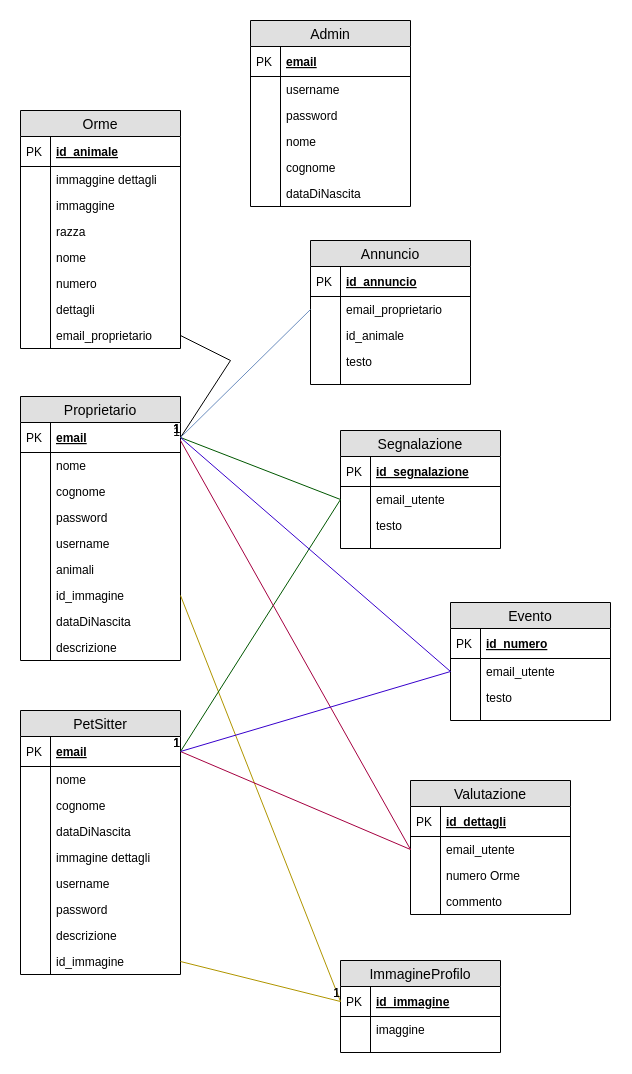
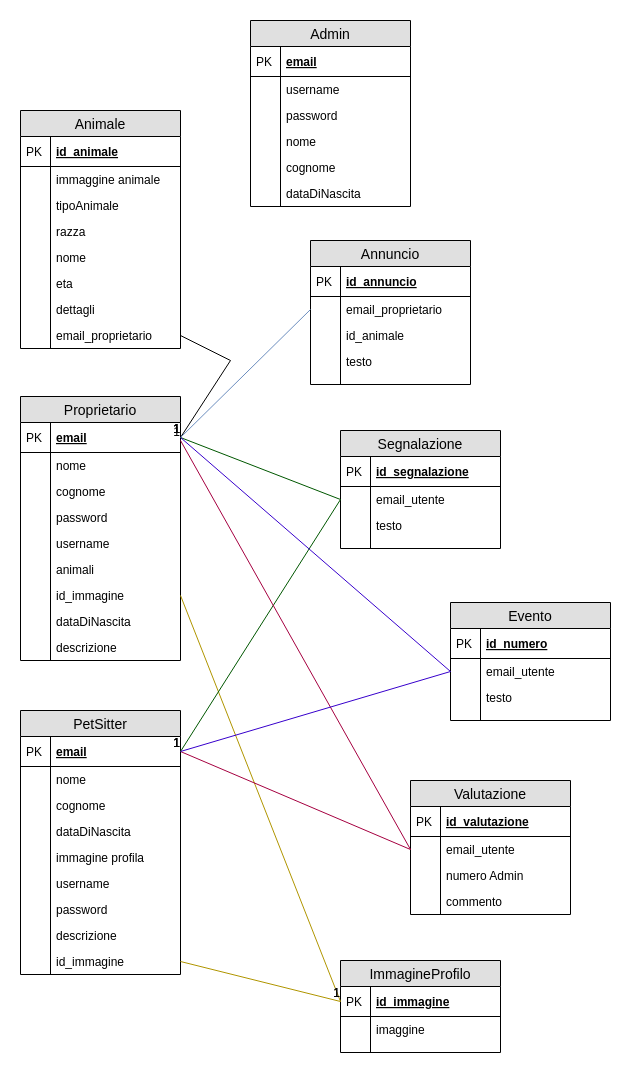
node "Orme": label "Orme" -> "Animale"
node "immaggine dettagli": label "immaggine dettagli" -> "immaggine animale"
node "immaggine": label "immaggine" -> "tipoAnimale"
node "numero": label "numero" -> "eta"
node "id_dettagli": label "id_dettagli" -> "id_valutazione"
node "immagine dettagli": label "immagine dettagli" -> "immagine profila"
node "numero Orme": label "numero Orme" -> "numero Admin"
